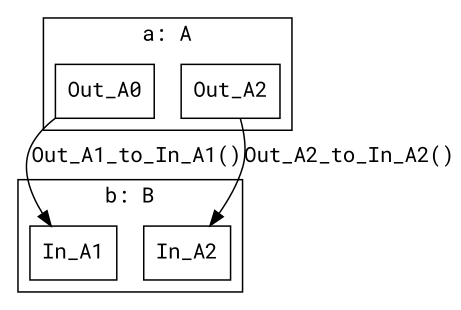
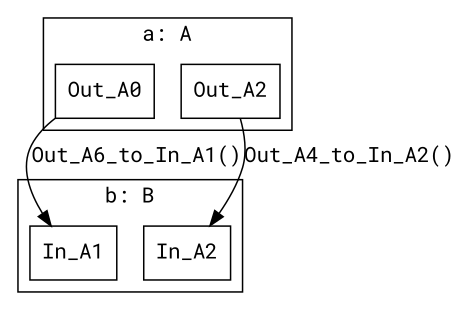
edge "Out_A0" -> "In_A1": label "Out_A1_to_In_A1()" -> "Out_A6_to_In_A1()"
edge "Out_A2" -> "In_A2": label "Out_A2_to_In_A2()" -> "Out_A4_to_In_A2()"
